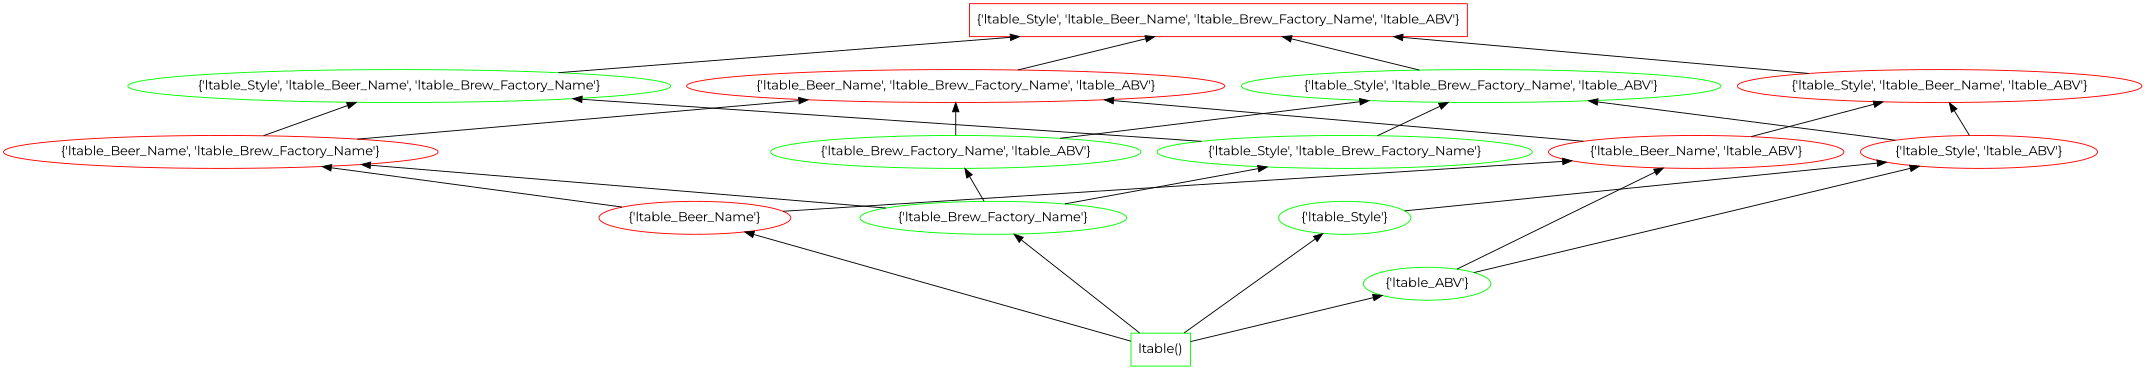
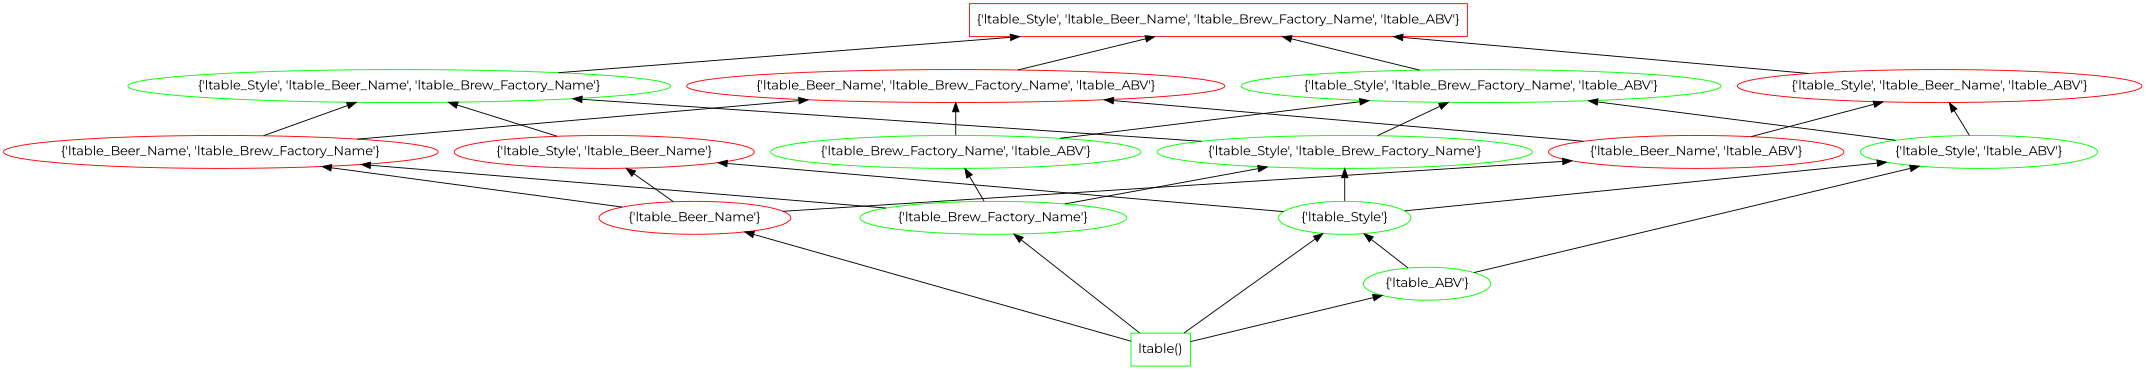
node "{'ltable_Style', 'ltable_Beer_Name'}": added
node "{'ltable_Style', 'ltable_ABV'}": color red -> green
edge "{'ltable_Style'}" -> "{'ltable_Style', 'ltable_Brew_Factory_Name'}": added
edge "{'ltable_ABV'}" -> "{'ltable_Beer_Name', 'ltable_ABV'}": now "{'ltable_ABV'}" -> "{'ltable_Style'}"
